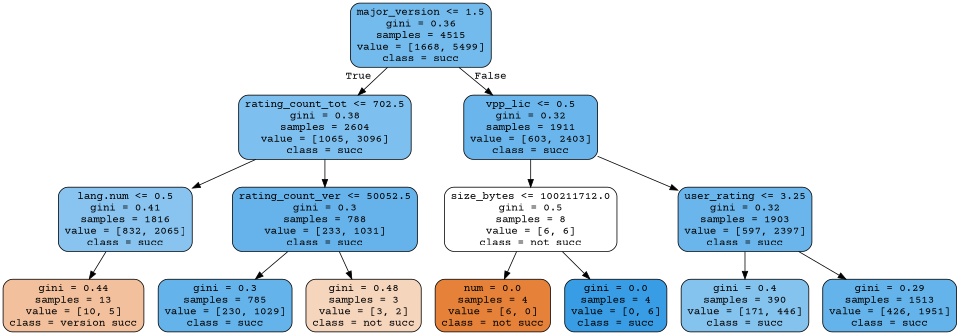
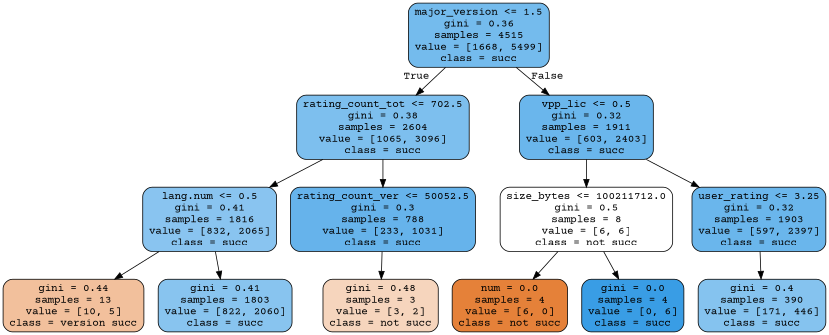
node "gini = 0.41 samples = 1803 value = [822, 2060] class = succ": added
node "gini = 0.3 samples = 785 value = [230, 1029] class = succ": removed
node "gini = 0.29 samples = 1513 value = [426, 1951] class = succ": removed
